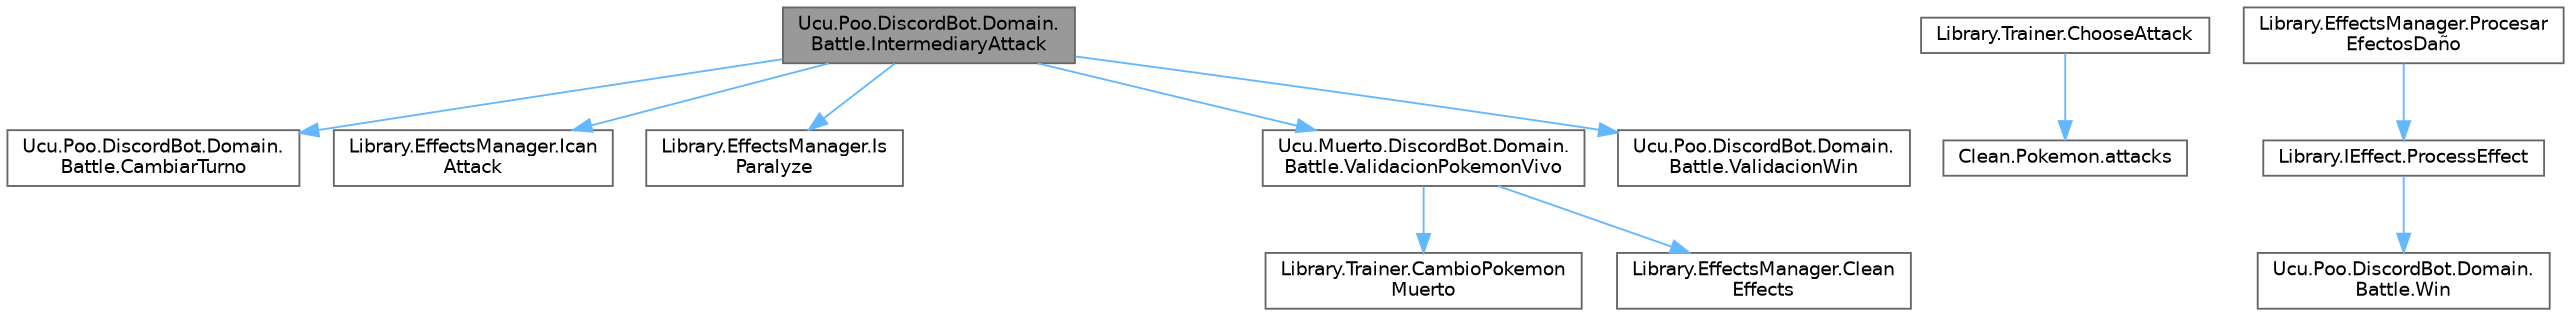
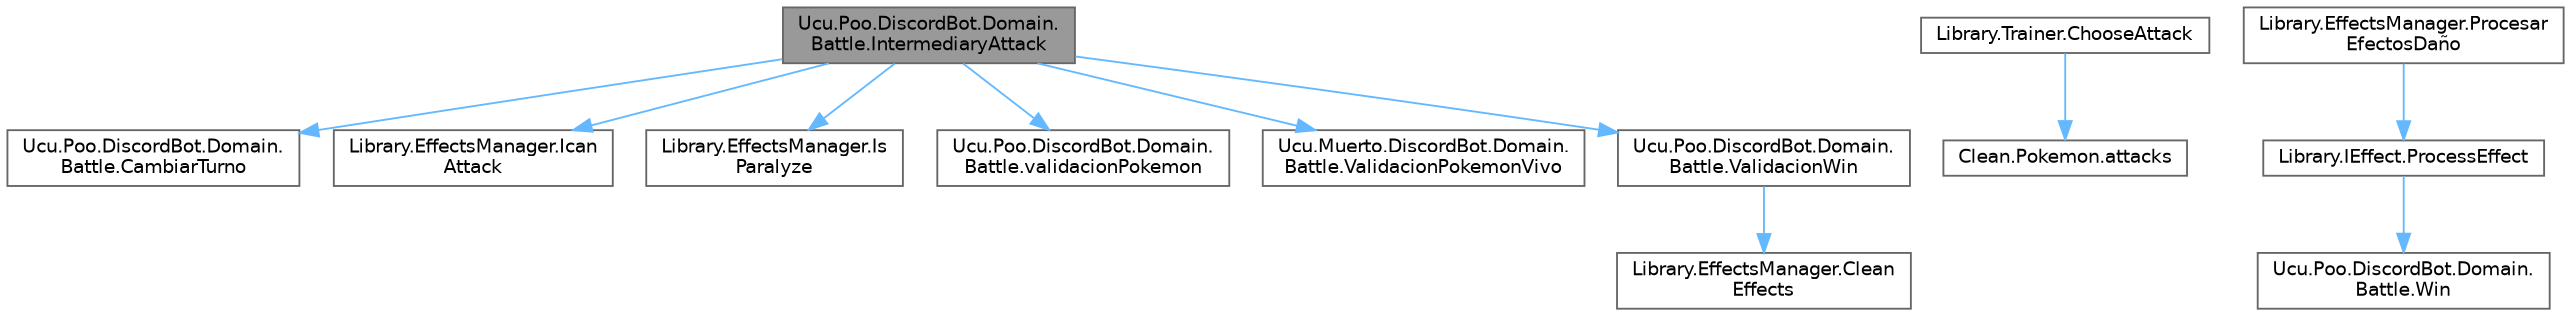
node "Ucu.Poo.DiscordBot.Domain. Battle.validacionPokemon": added
edge "Ucu.Muerto.DiscordBot.Domain. Battle.ValidacionPokemonVivo" -> "Library.EffectsManager.Clean Effects": now "Ucu.Poo.DiscordBot.Domain. Battle.ValidacionWin" -> "Library.EffectsManager.Clean Effects"
node "Library.Trainer.CambioPokemon Muerto": removed
